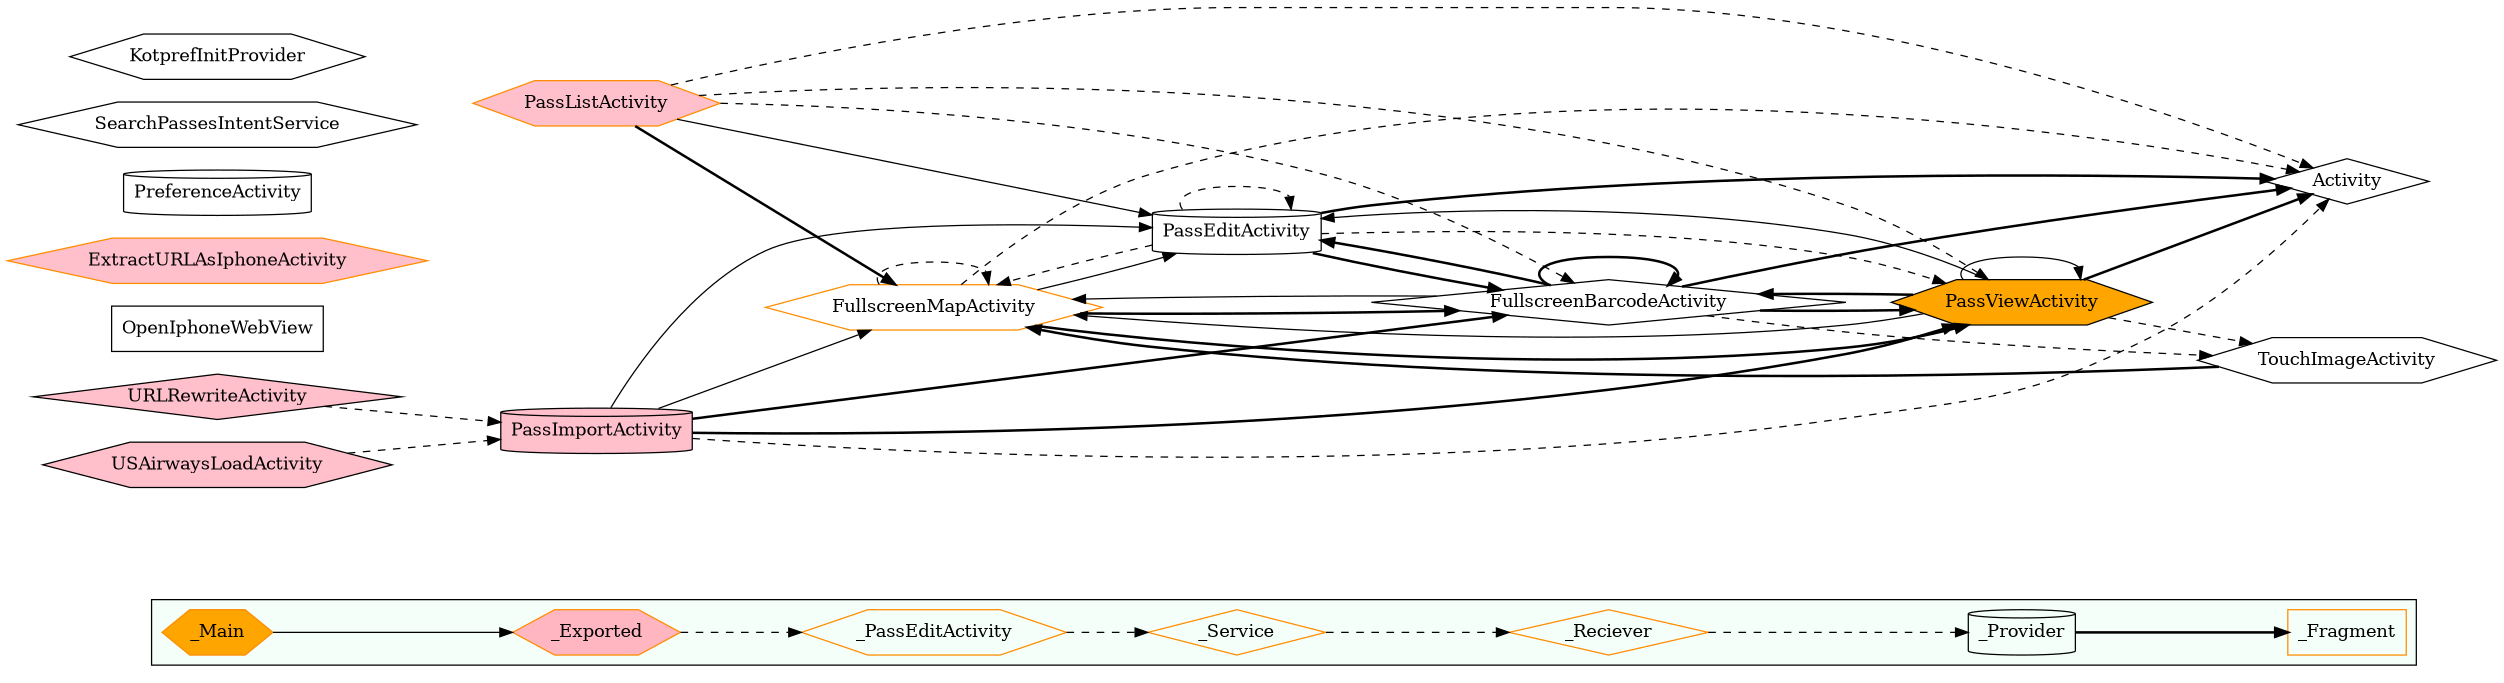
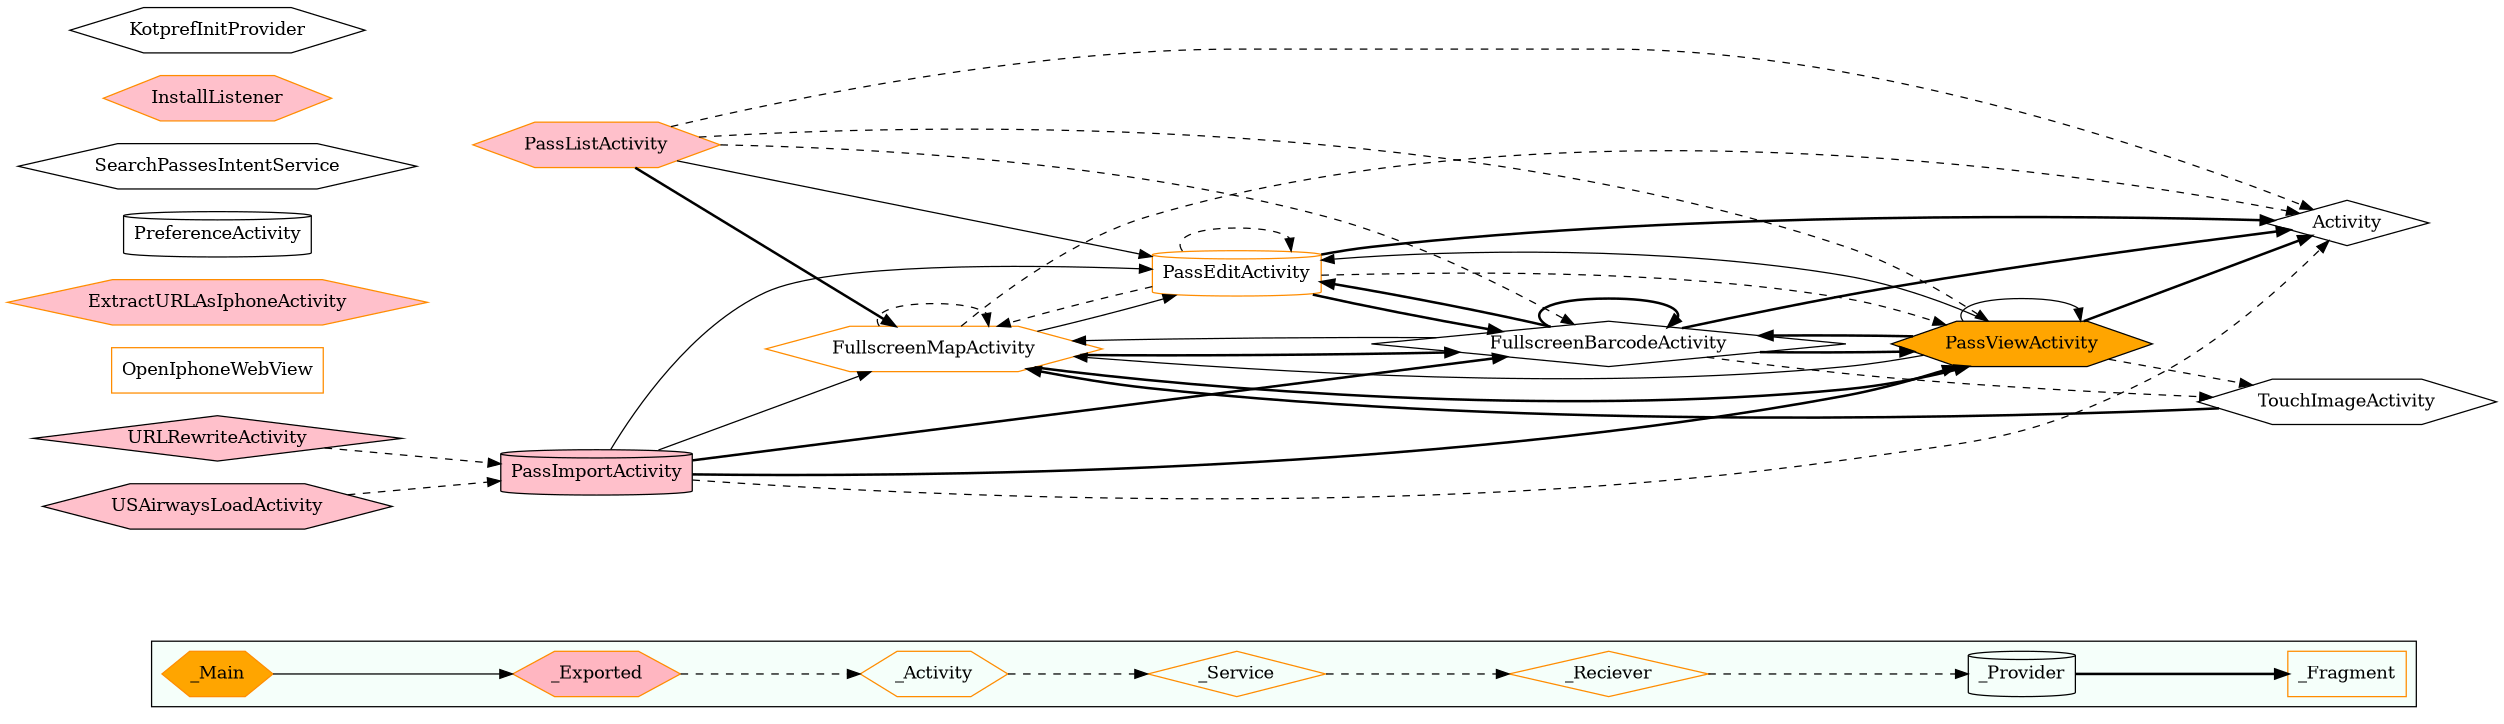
node "InstallListener": added
node "PassEditActivity": color black -> darkorange
node "OpenIphoneWebView": color black -> darkorange
node "_PassEditActivity": label "_PassEditActivity" -> "_Activity"
